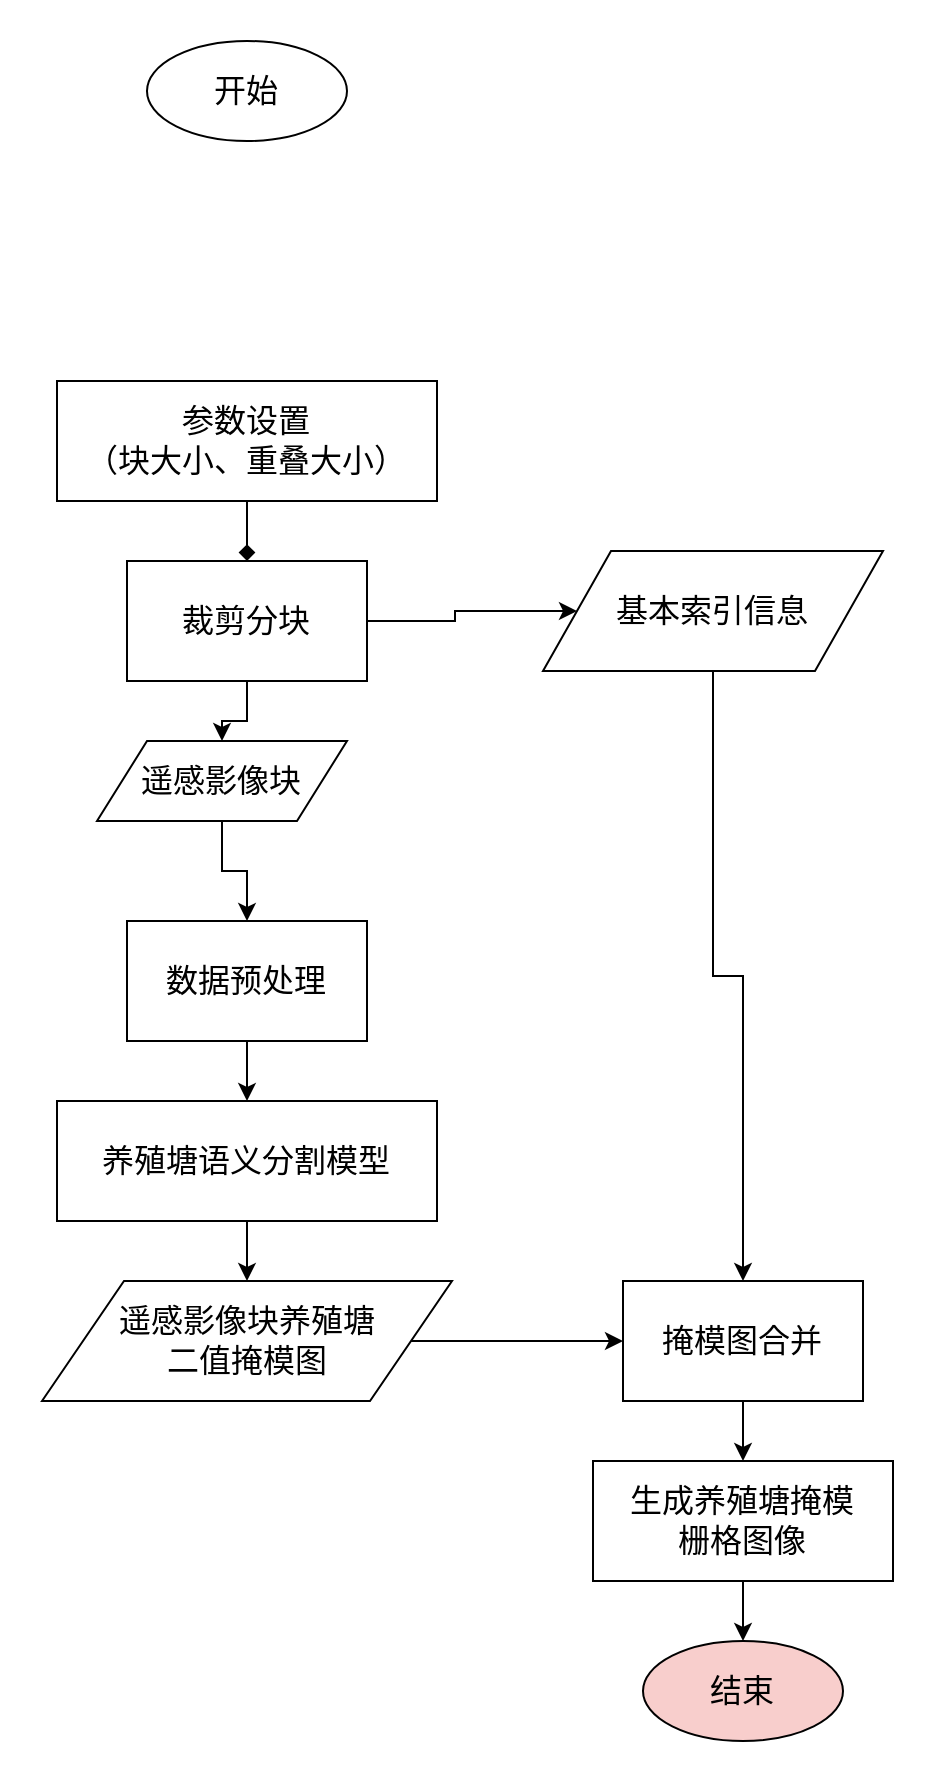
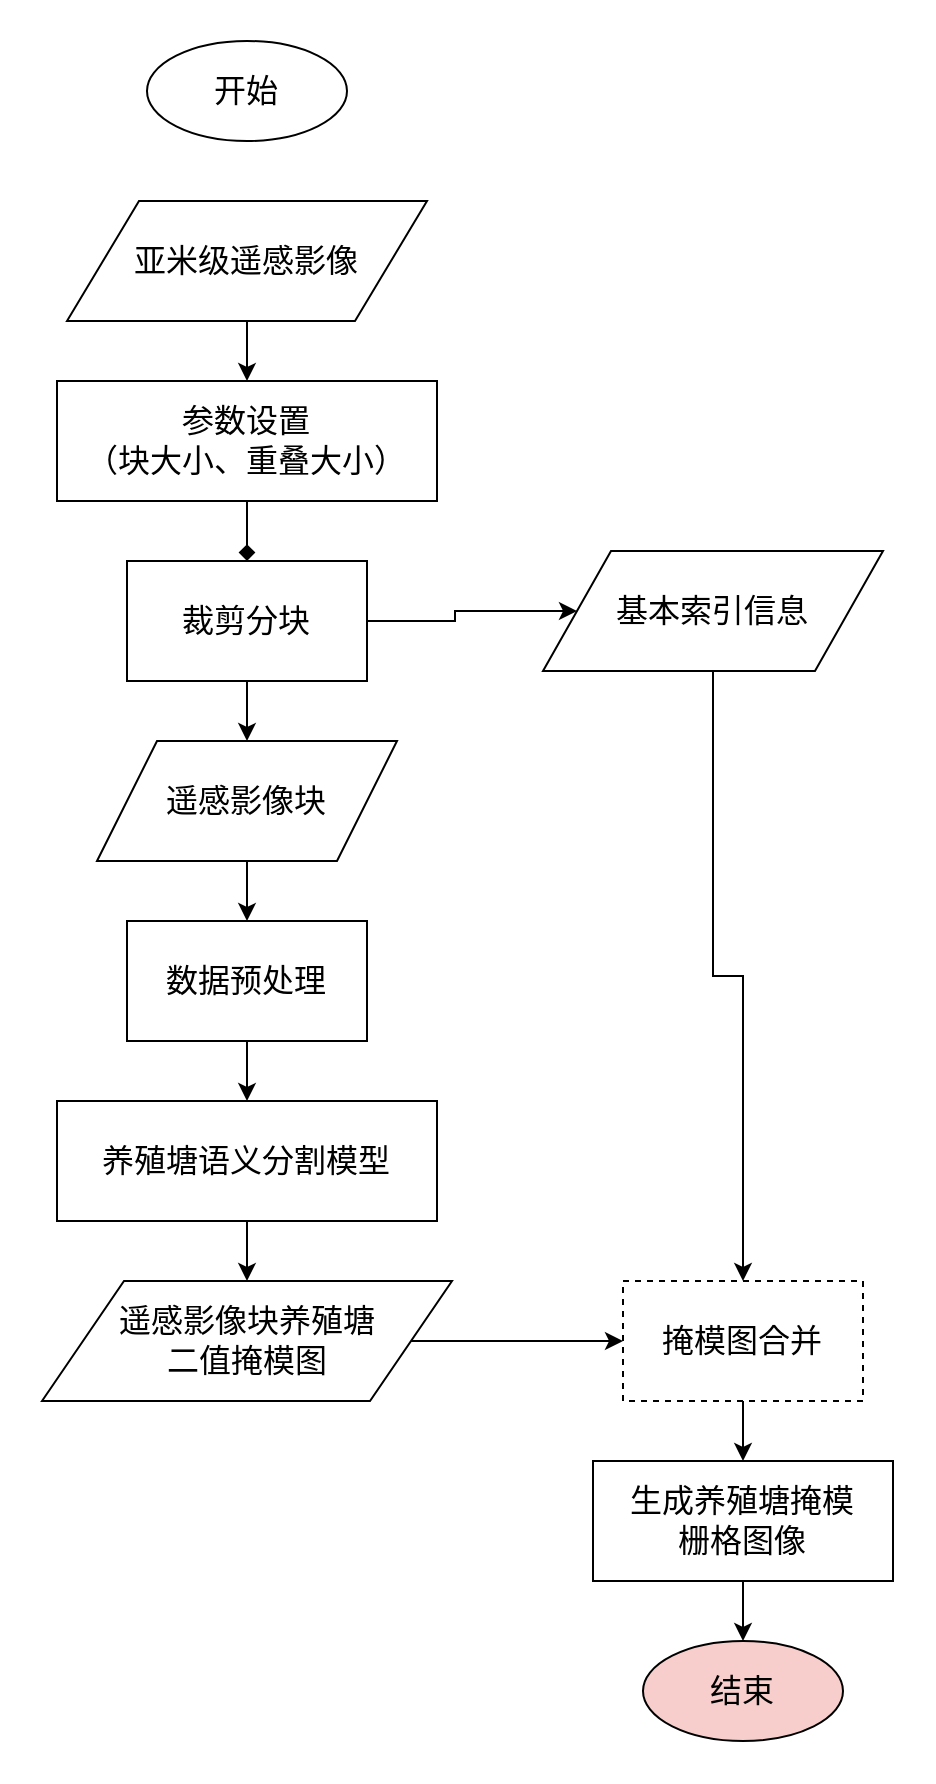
node "亚米级遥感影像": added
edge "亚米级遥感影像" -> "参数设置 （块大小、重叠大小）": added
node "遥感影像块": size 250x80 -> 300x120
node "掩模图合并": style solid -> dashed
